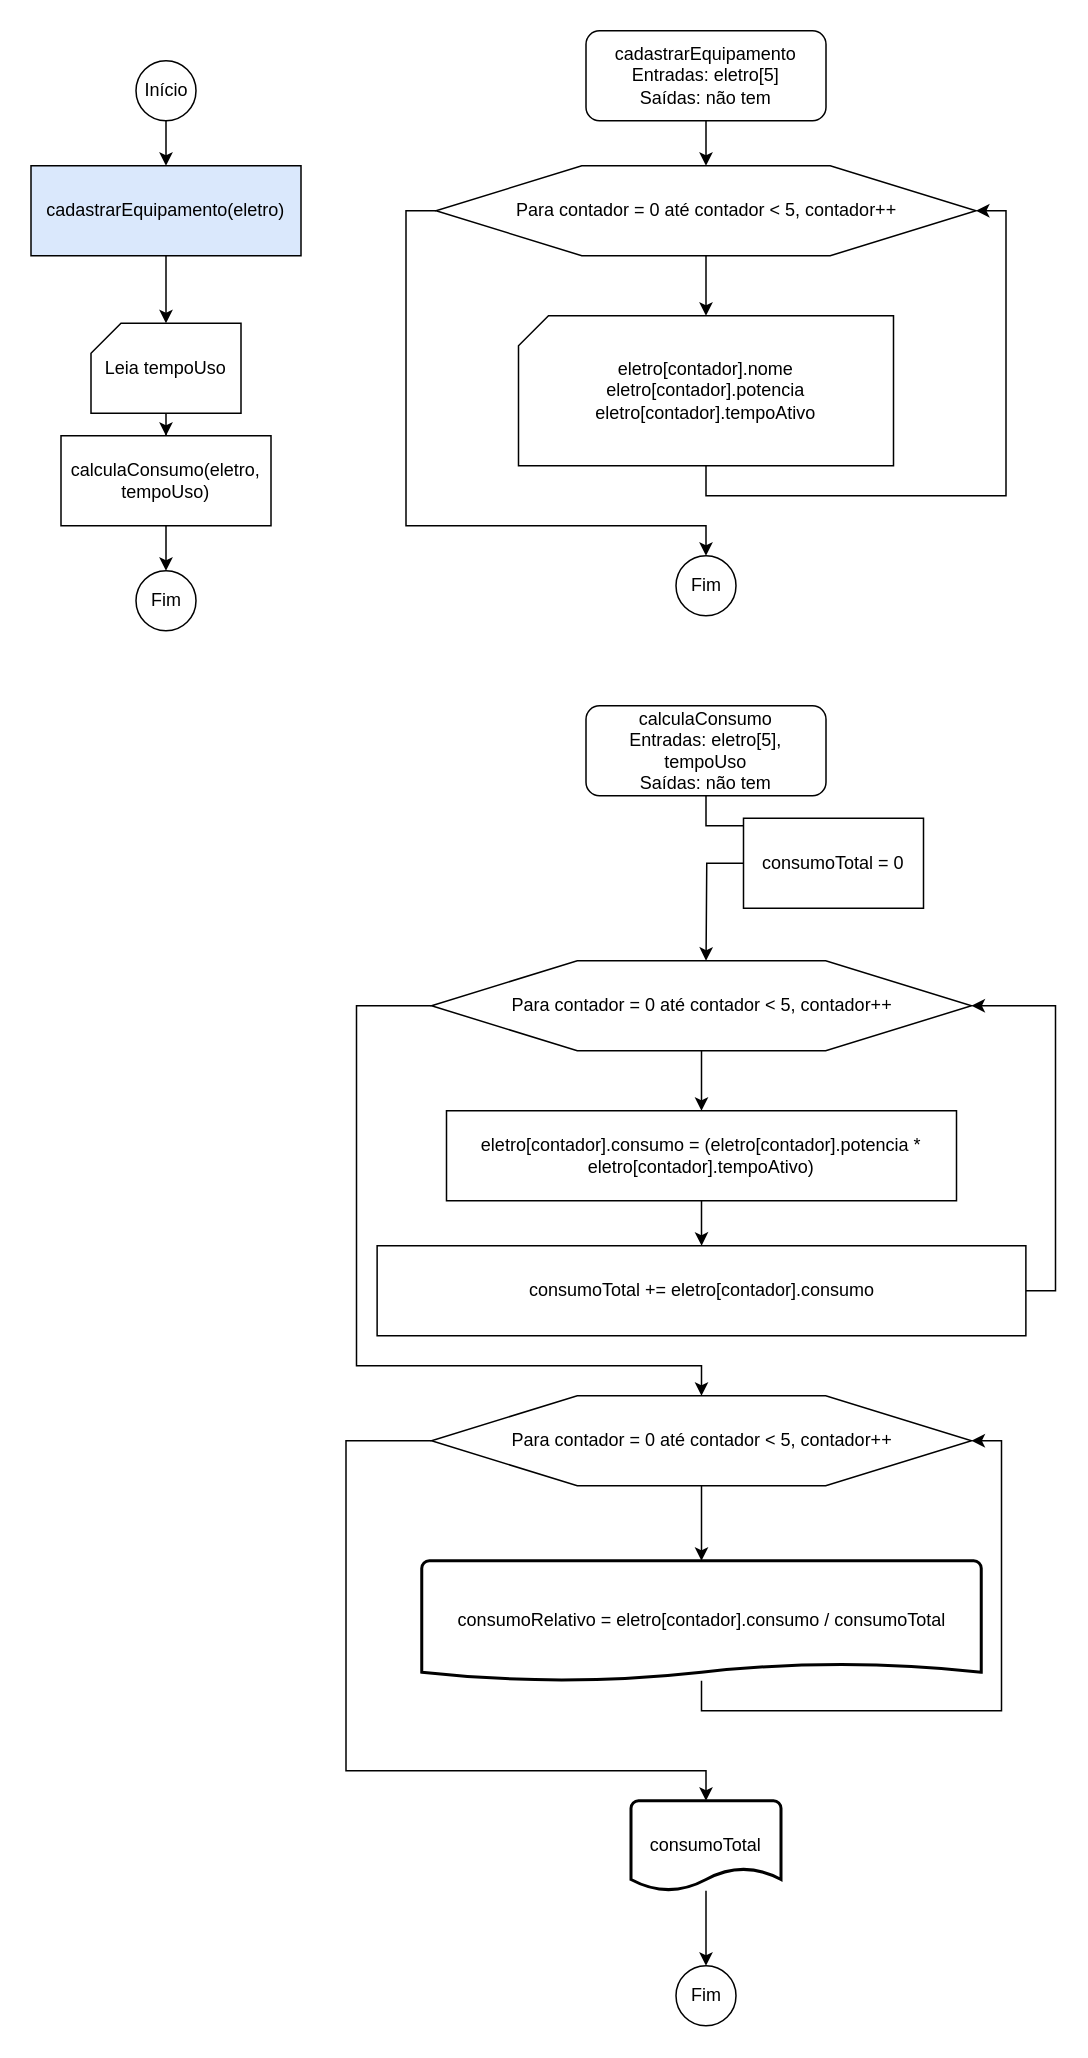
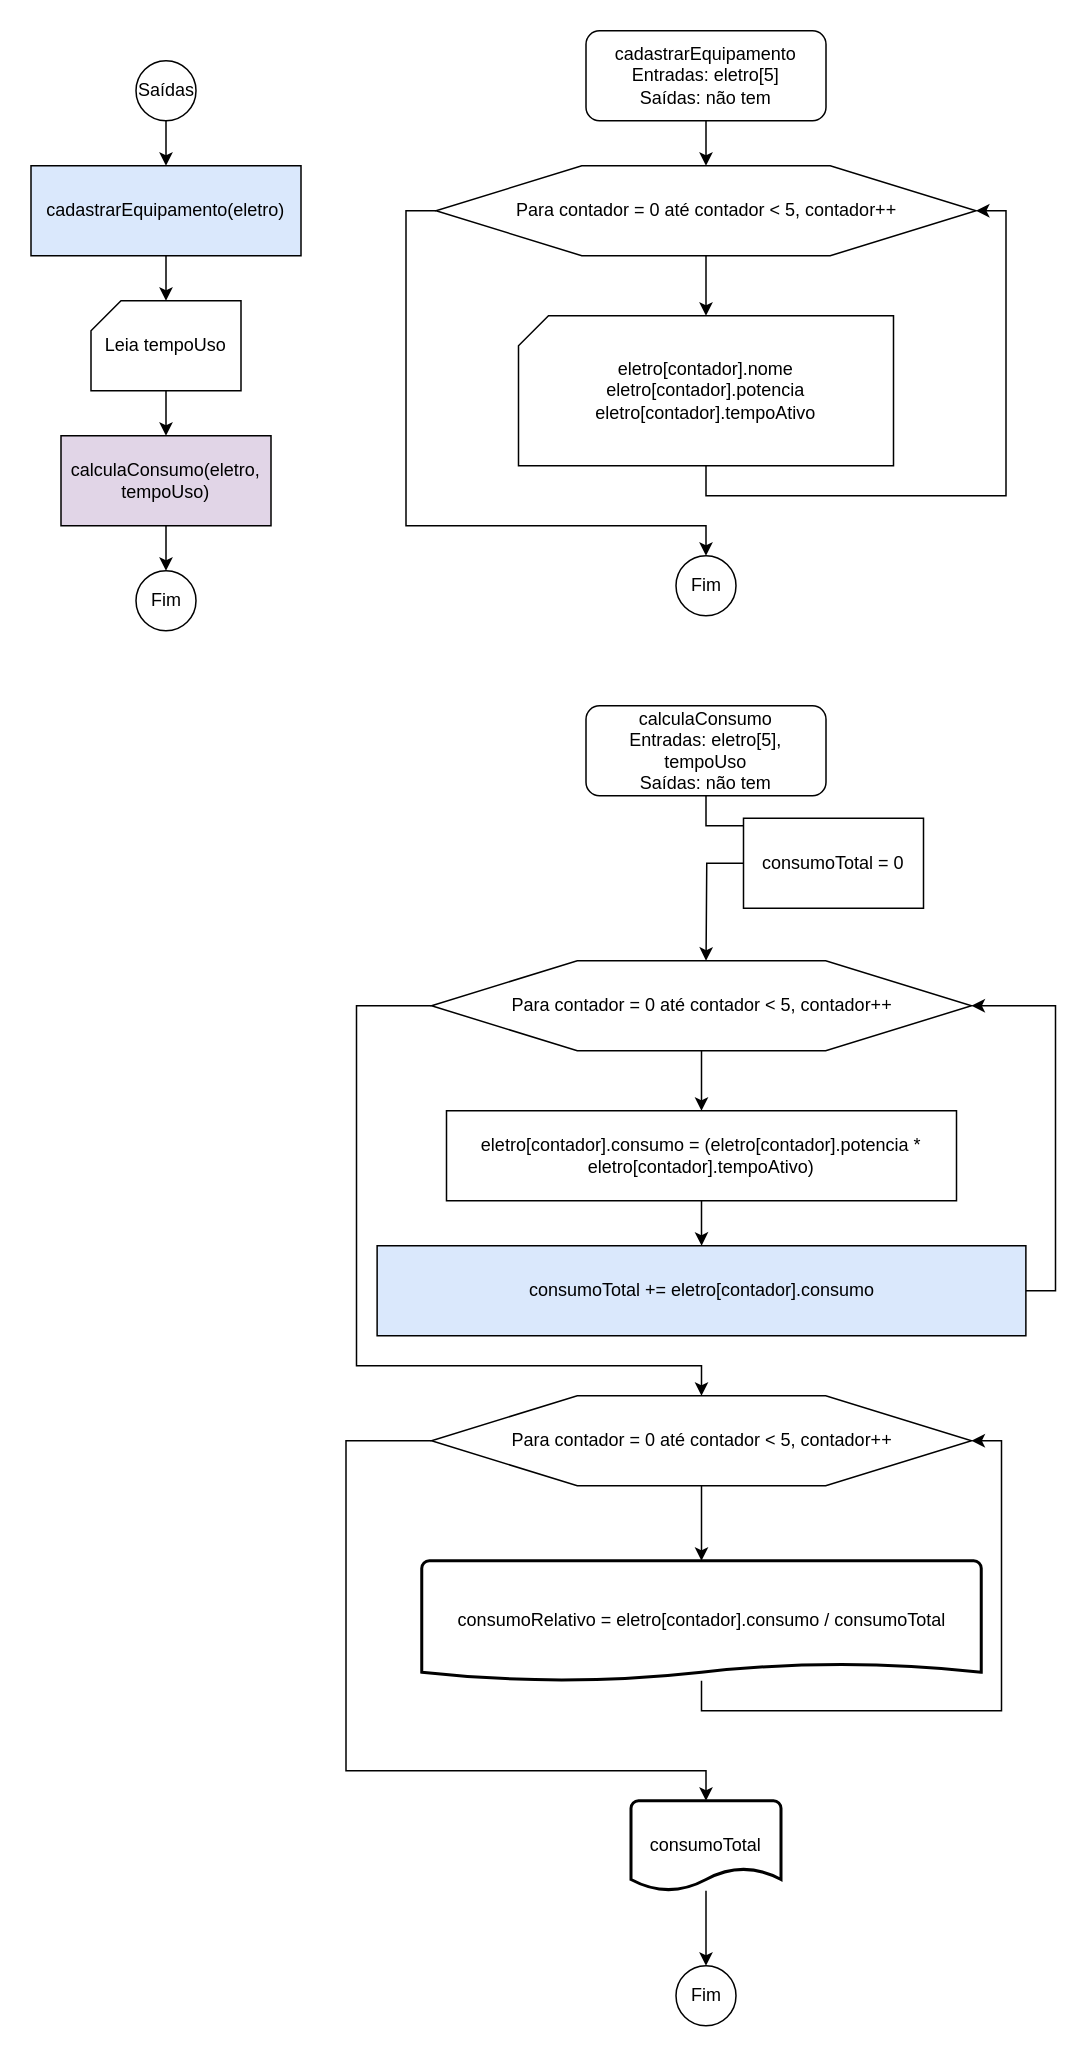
node "Início": label "Início" -> "Saídas"
node "Leia tempoUso": moved (166, 368) -> (166, 346)
node "calculaConsumo(eletro, tempoUso)": fillcolor #ffffff -> #e1d5e7
node "consumoTotal += eletro[contador].consumo": fillcolor #ffffff -> #dae8fc
